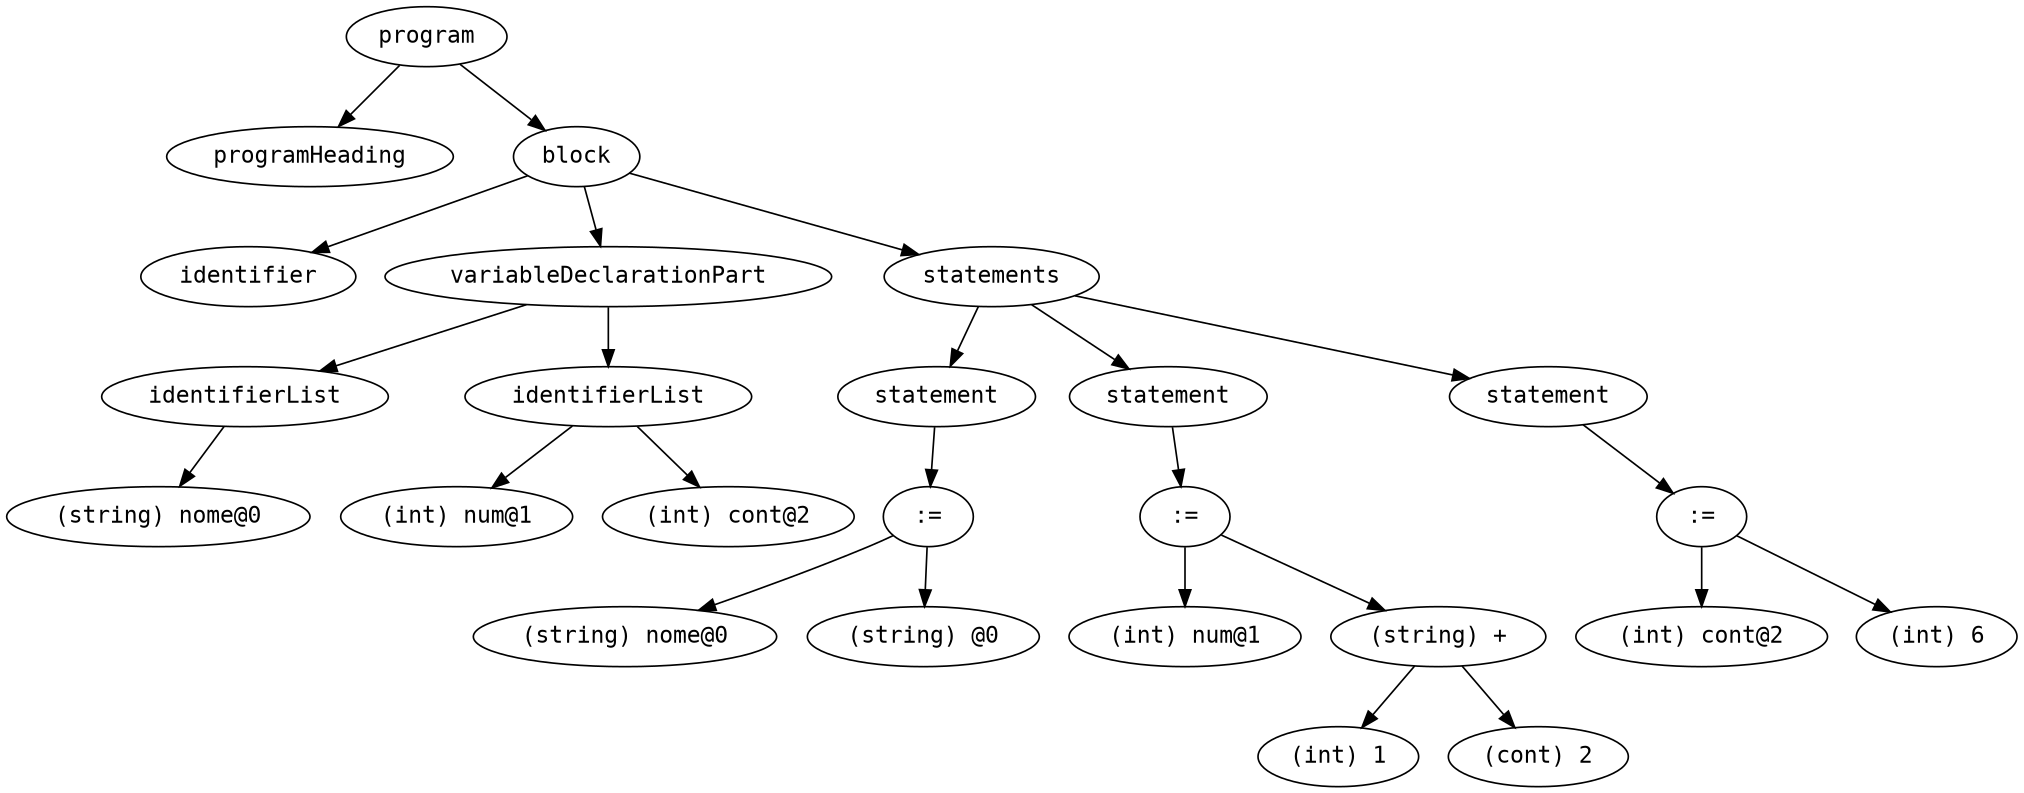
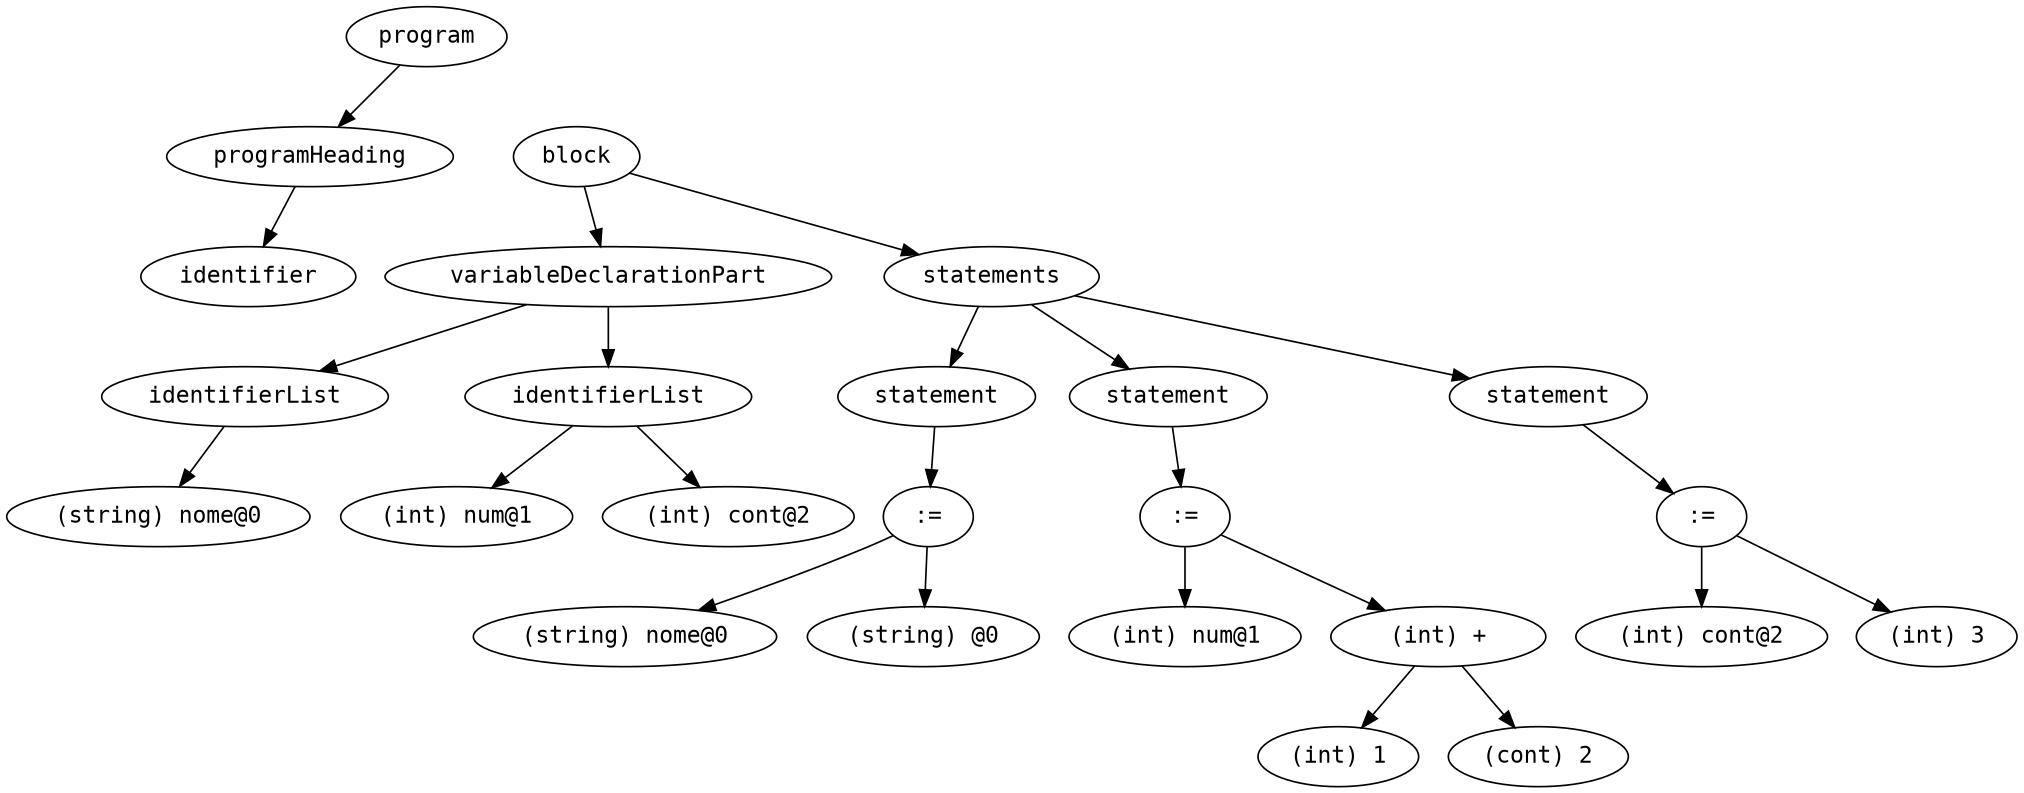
edge "program" -> "block": removed
edge "block" -> "identifier": now "programHeading" -> "identifier"
node "(string) +": label "(string) +" -> "(int) +"
node "(int) 6": label "(int) 6" -> "(int) 3"
